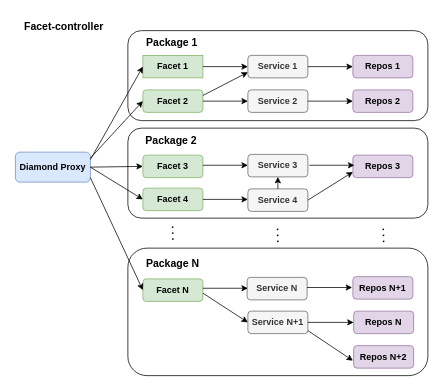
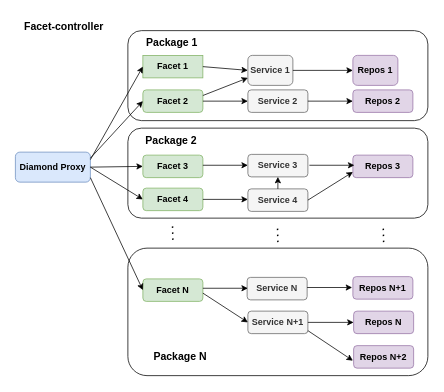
node "Service 1": size 60x23 -> 45x30
node "Repos 1": size 60x23 -> 45x30
node "Package N": moved (173, 263) -> (180, 357)
